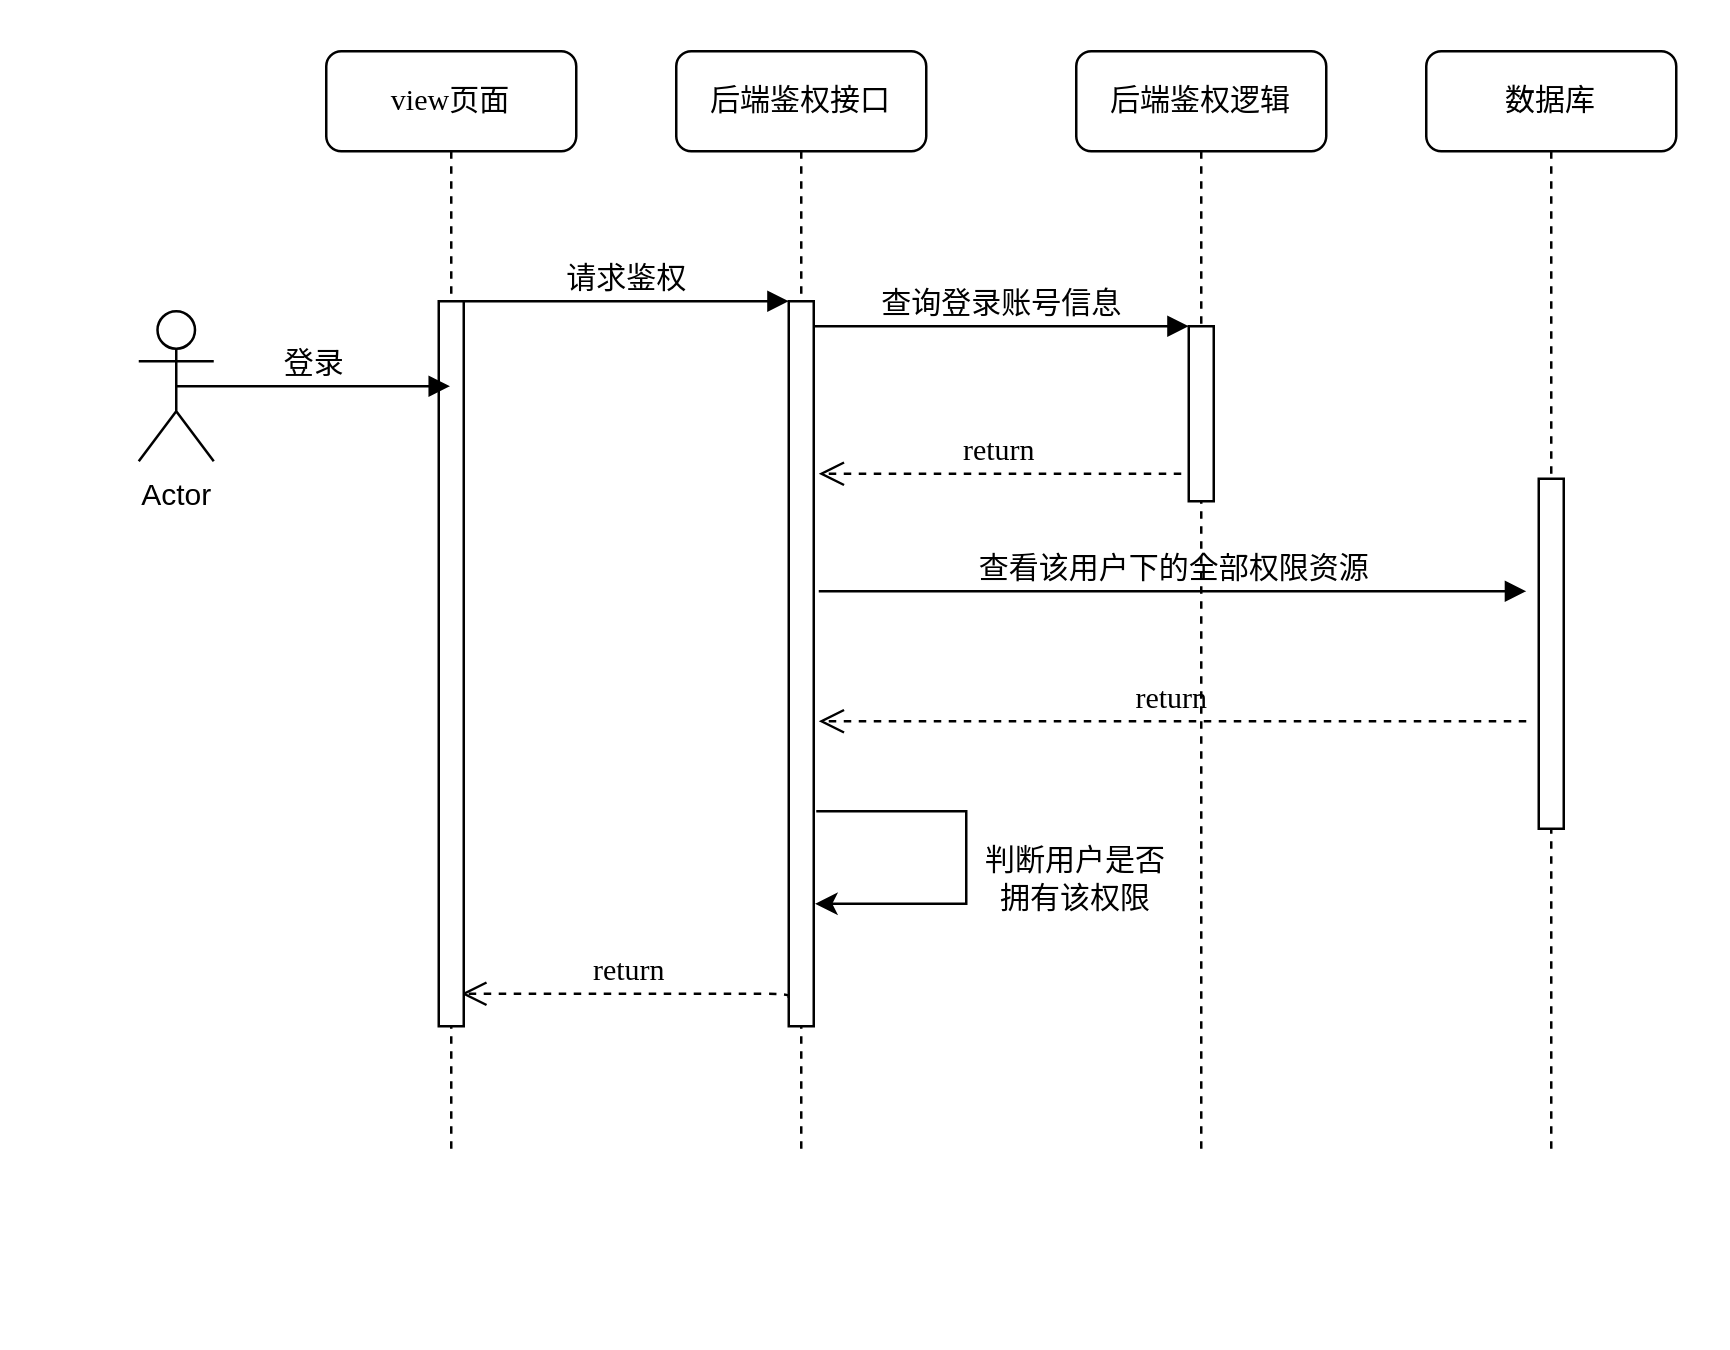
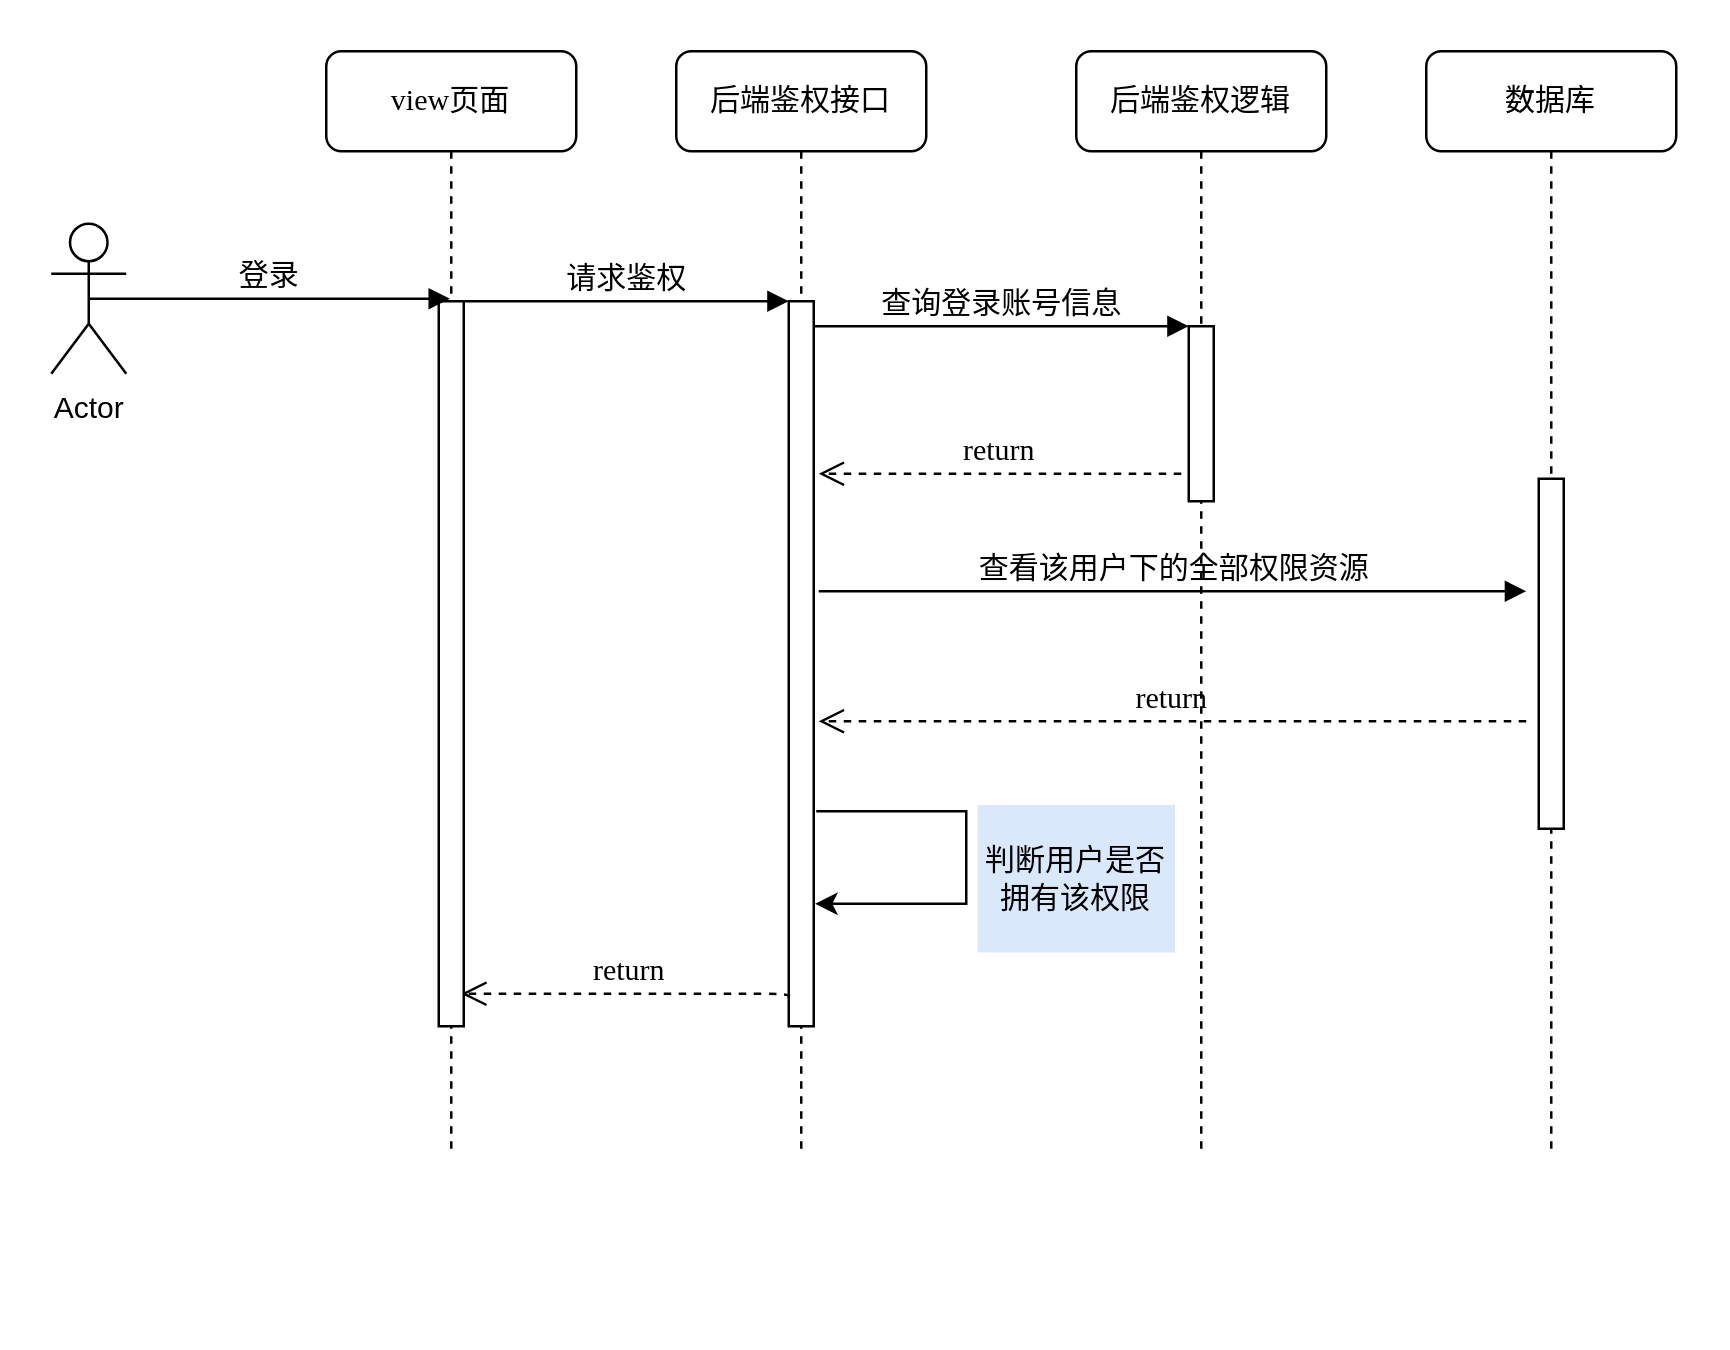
node "Actor": moved (176, 386) -> (89, 299)
node "判断用户是否拥有该权限": fillcolor #ffffff -> #dae8fc
